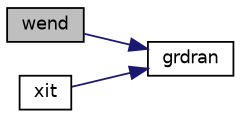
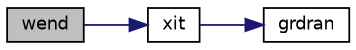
edge "wend" -> "grdran": now "wend" -> "xit"
